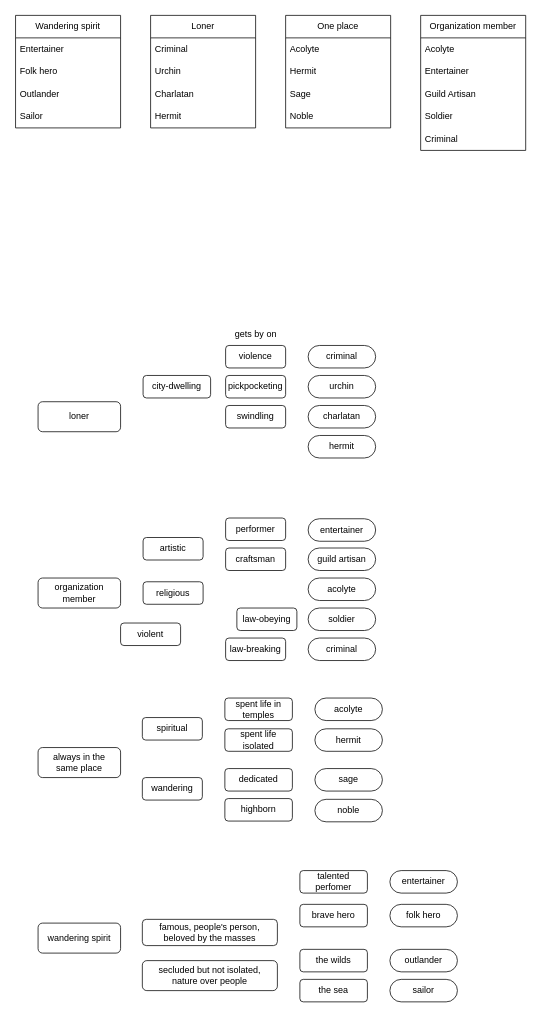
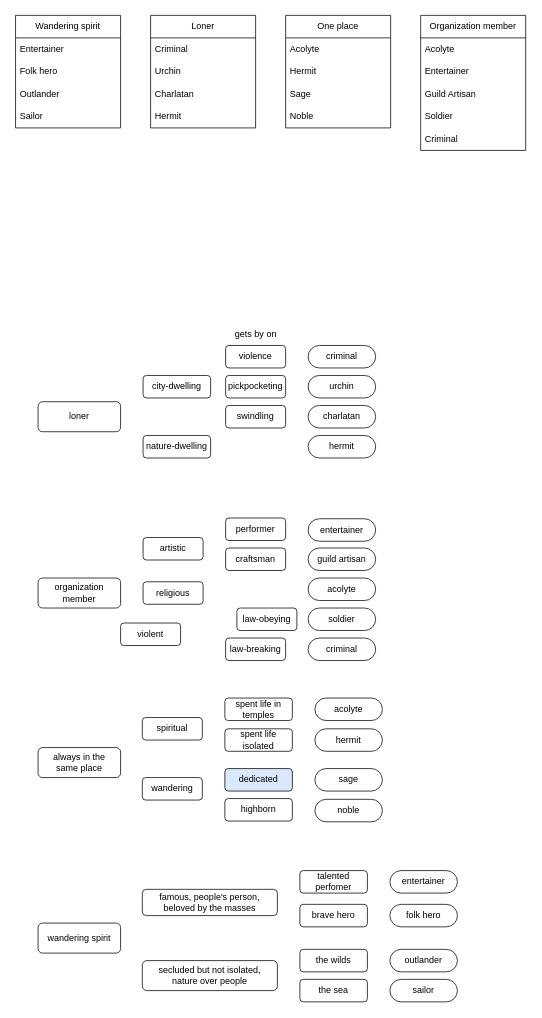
node "nature-dwelling": added
node "dedicated": fillcolor #ffffff -> #dae8fc
node "famous, people's person, beloved by the masses": moved (210, 932) -> (210, 902)
